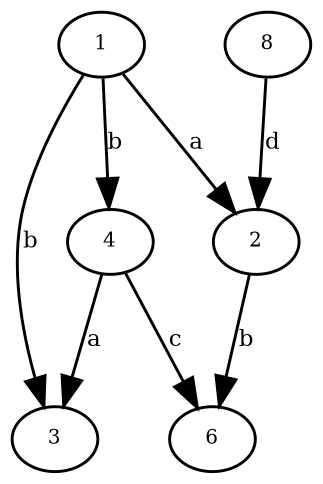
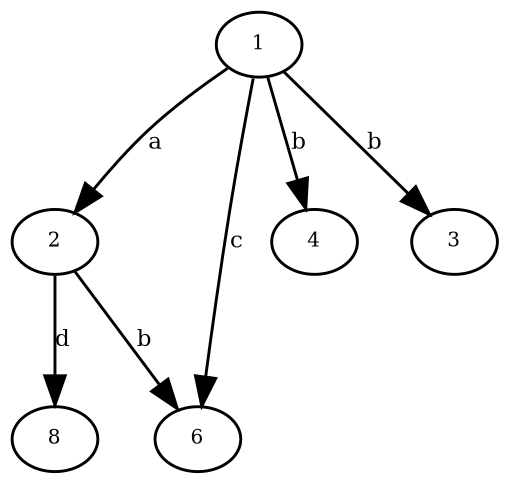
edge "8" -> "2": reversed
edge "4" -> "3": removed, label "a"
edge "4" -> "6": now "1" -> "6"
